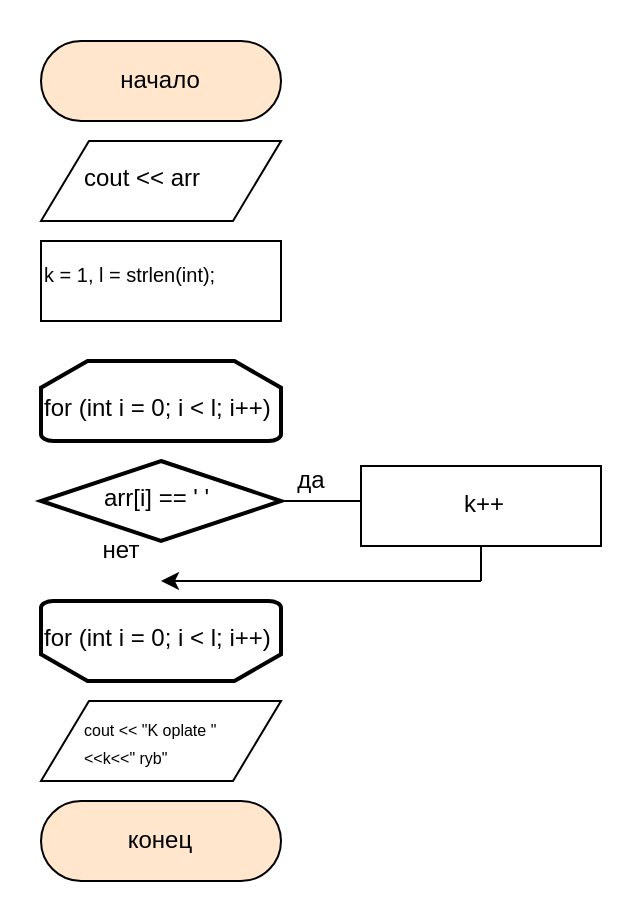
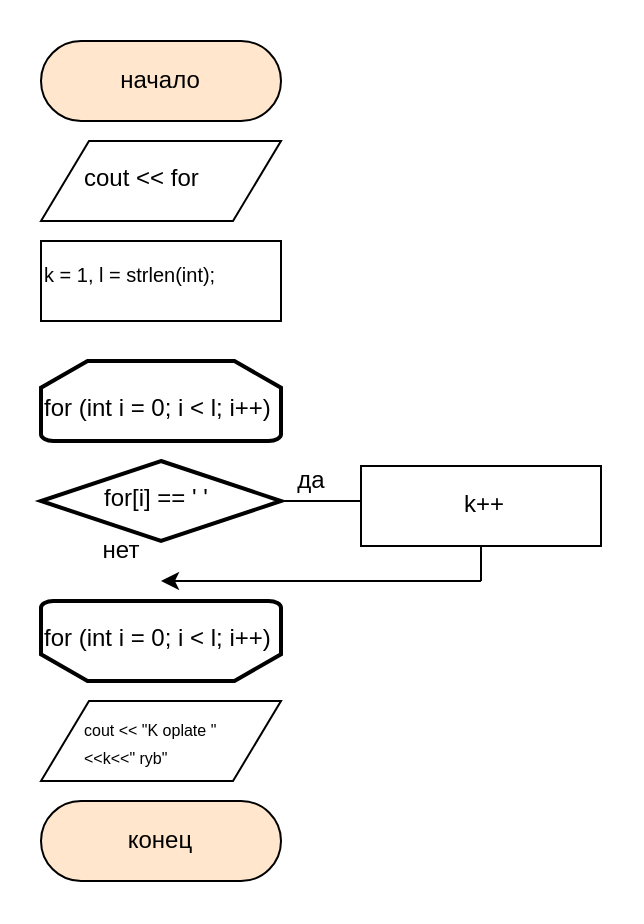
node "cout << arr": label "cout << arr" -> "cout << for"
node "arr[i] == ' '": label "arr[i] == ' '" -> "for[i] == ' '"
